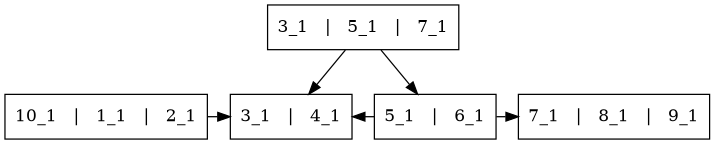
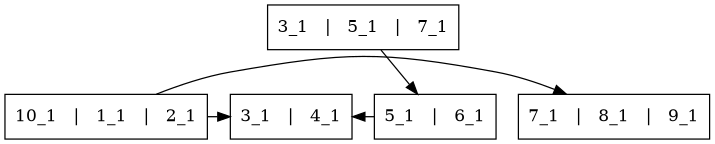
edge "3_1   |   5_1   |   7_1" -> "3_1   |   4_1": removed
edge "5_1   |   6_1" -> "7_1   |   8_1   |   9_1": now "10_1   |   1_1   |   2_1" -> "7_1   |   8_1   |   9_1"
